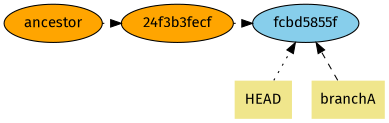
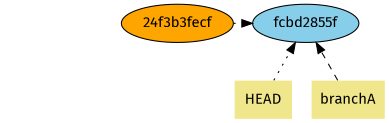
node "ancestor": removed
node "fcbd5855f": label "fcbd5855f" -> "fcbd2855f"
